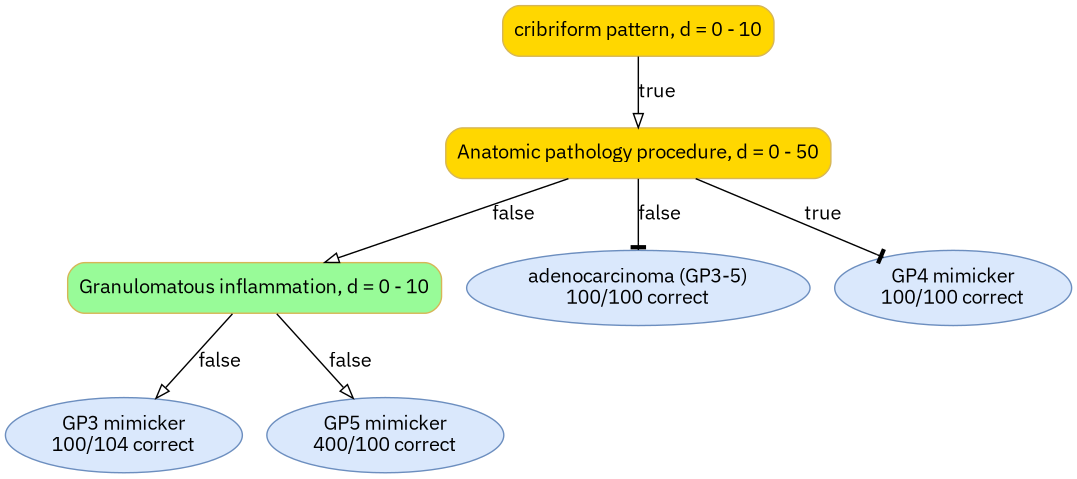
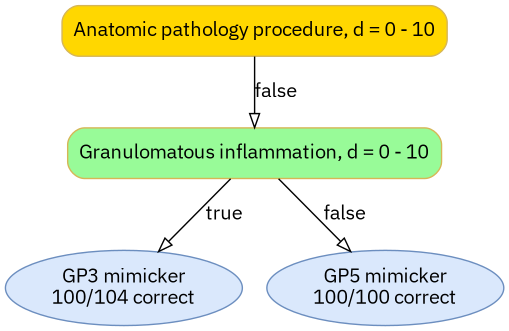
node "cribriform pattern, d = 0 - 10": removed
node "Anatomic pathology procedure, d = 0 - 50": label "Anatomic pathology procedure, d = 0 - 50" -> "Anatomic pathology procedure, d = 0 - 10"
node "adenocarcinoma (GP3-5)": removed
node "GP4 mimicker": removed
edge "Granulomatous inflammation, d = 0 - 10" -> "GP3 mimicker": label "false" -> "true"
node "GP5 mimicker": text "400/100 correct" -> "100/100 correct"
